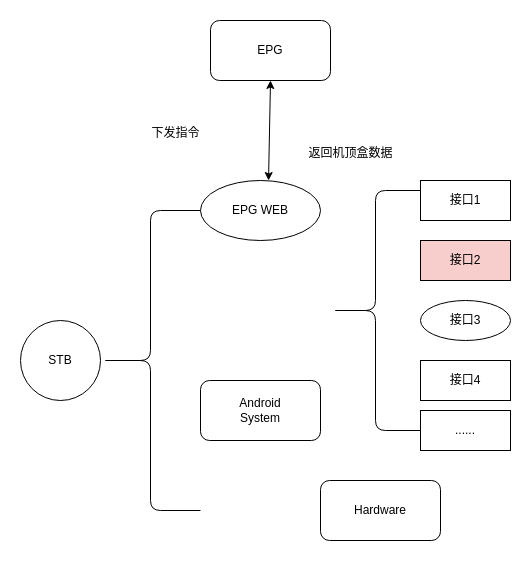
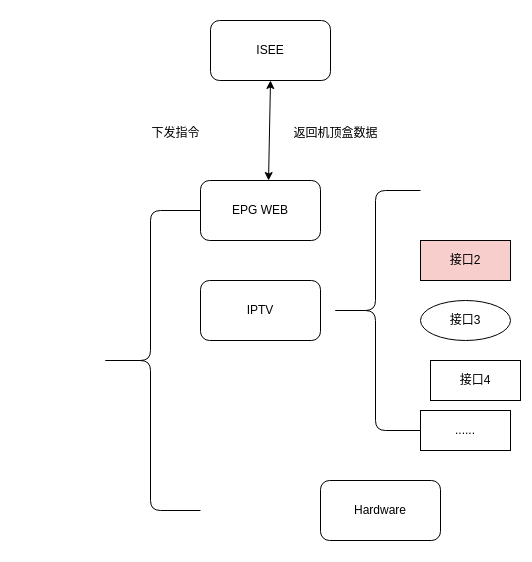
node "EPG": label "EPG" -> "ISEE"
node "返回机顶盒数据": moved (351, 154) -> (336, 134)
node "接口1": removed
node "EPG WEB": shape ellipse -> rounded rectangle
node "IPTV": added
node "STB": removed
node "接口4": moved (466, 381) -> (476, 381)
node "Android System": removed
